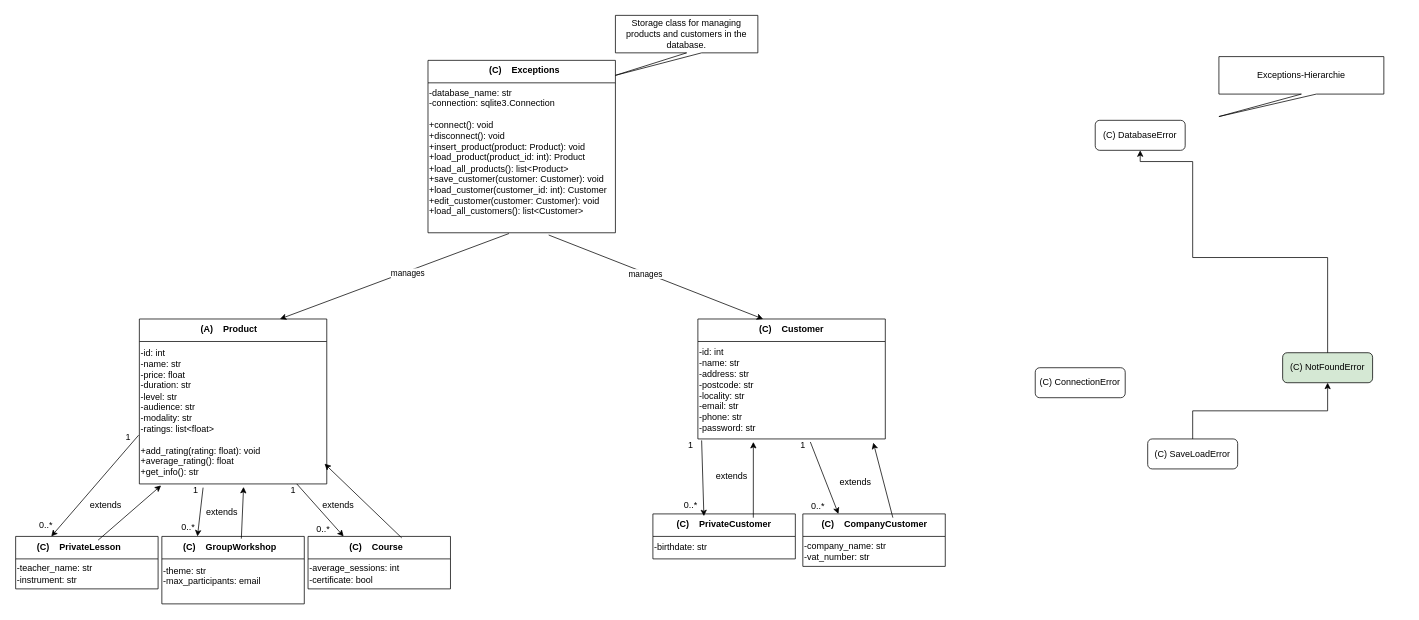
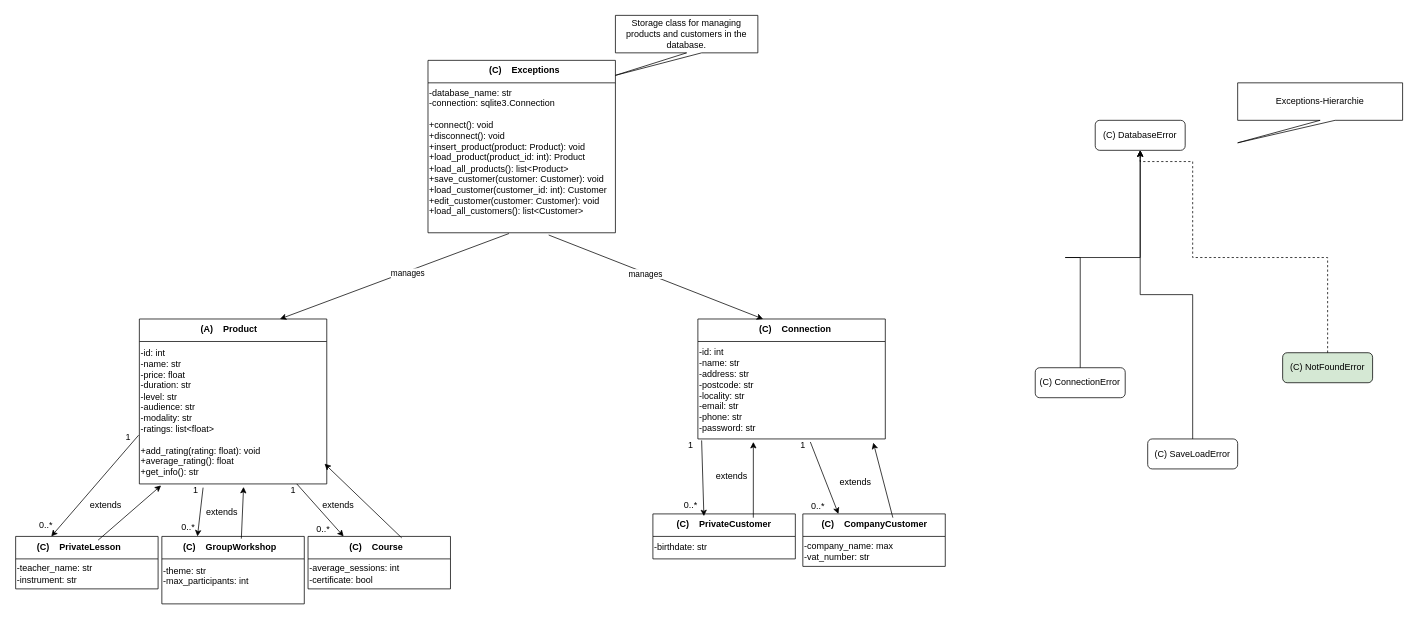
node "Exceptions-Hierarchie": moved (1302, 87) -> (1320, 113)
edge "(C) NotFoundError" -> "(C) DatabaseError": style solid -> dashed
edge "(C) ConnectionError" -> "(C) DatabaseError": added
node "(C) Customer": label "(C) Customer" -> "(C) Connection"
edge "(C) SaveLoadError" -> "(C) NotFoundError": now "(C) SaveLoadError" -> "(C) DatabaseError"
node "-company_name: str -vat_number: str": label "-company_name: str -vat_number: str" -> "-company_name: max -vat_number: str"
node "-theme: str -max_participants: email": label "-theme: str -max_participants: email" -> "-theme: str -max_participants: int"
